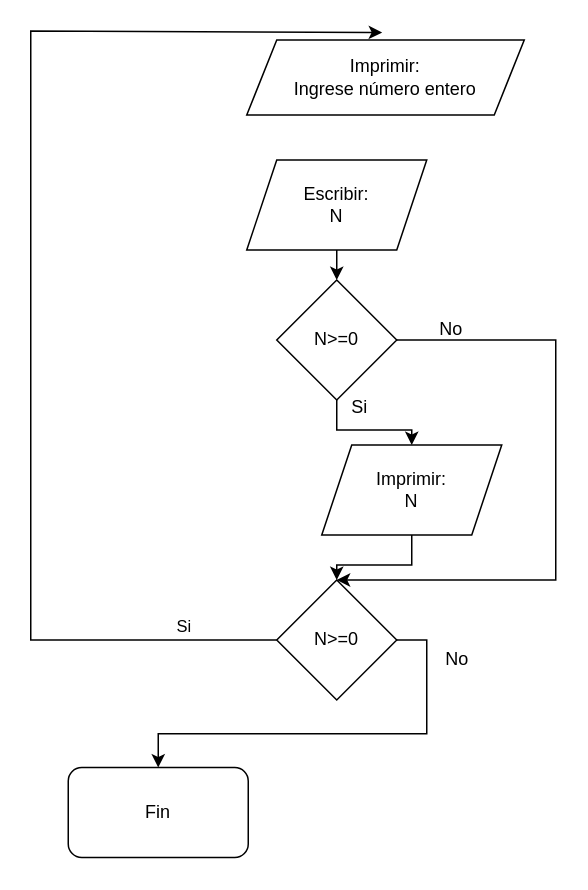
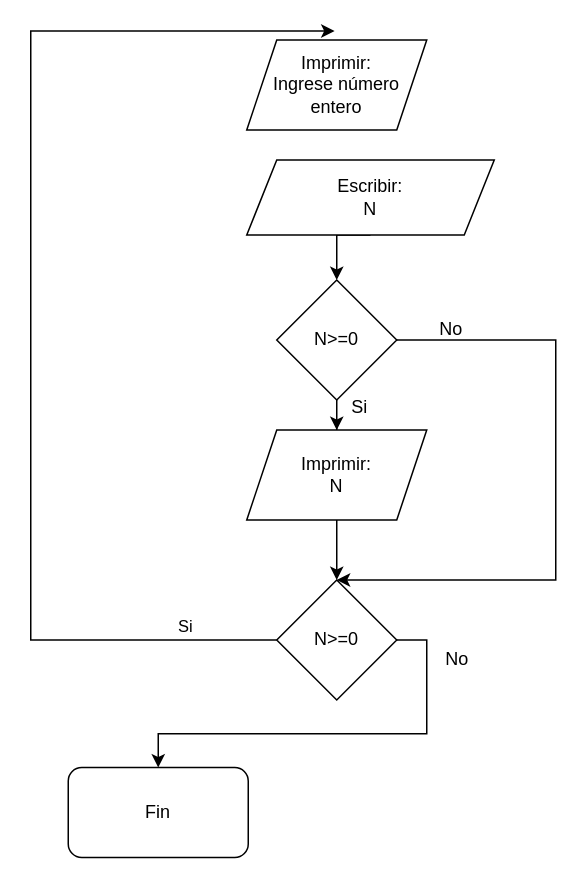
node "Imprimir: Ingrese número entero": size 278x75 -> 180x90
node "Escribir: N": size 180x90 -> 248x75
node "Imprimir: N": moved (412, 490) -> (337, 475)
